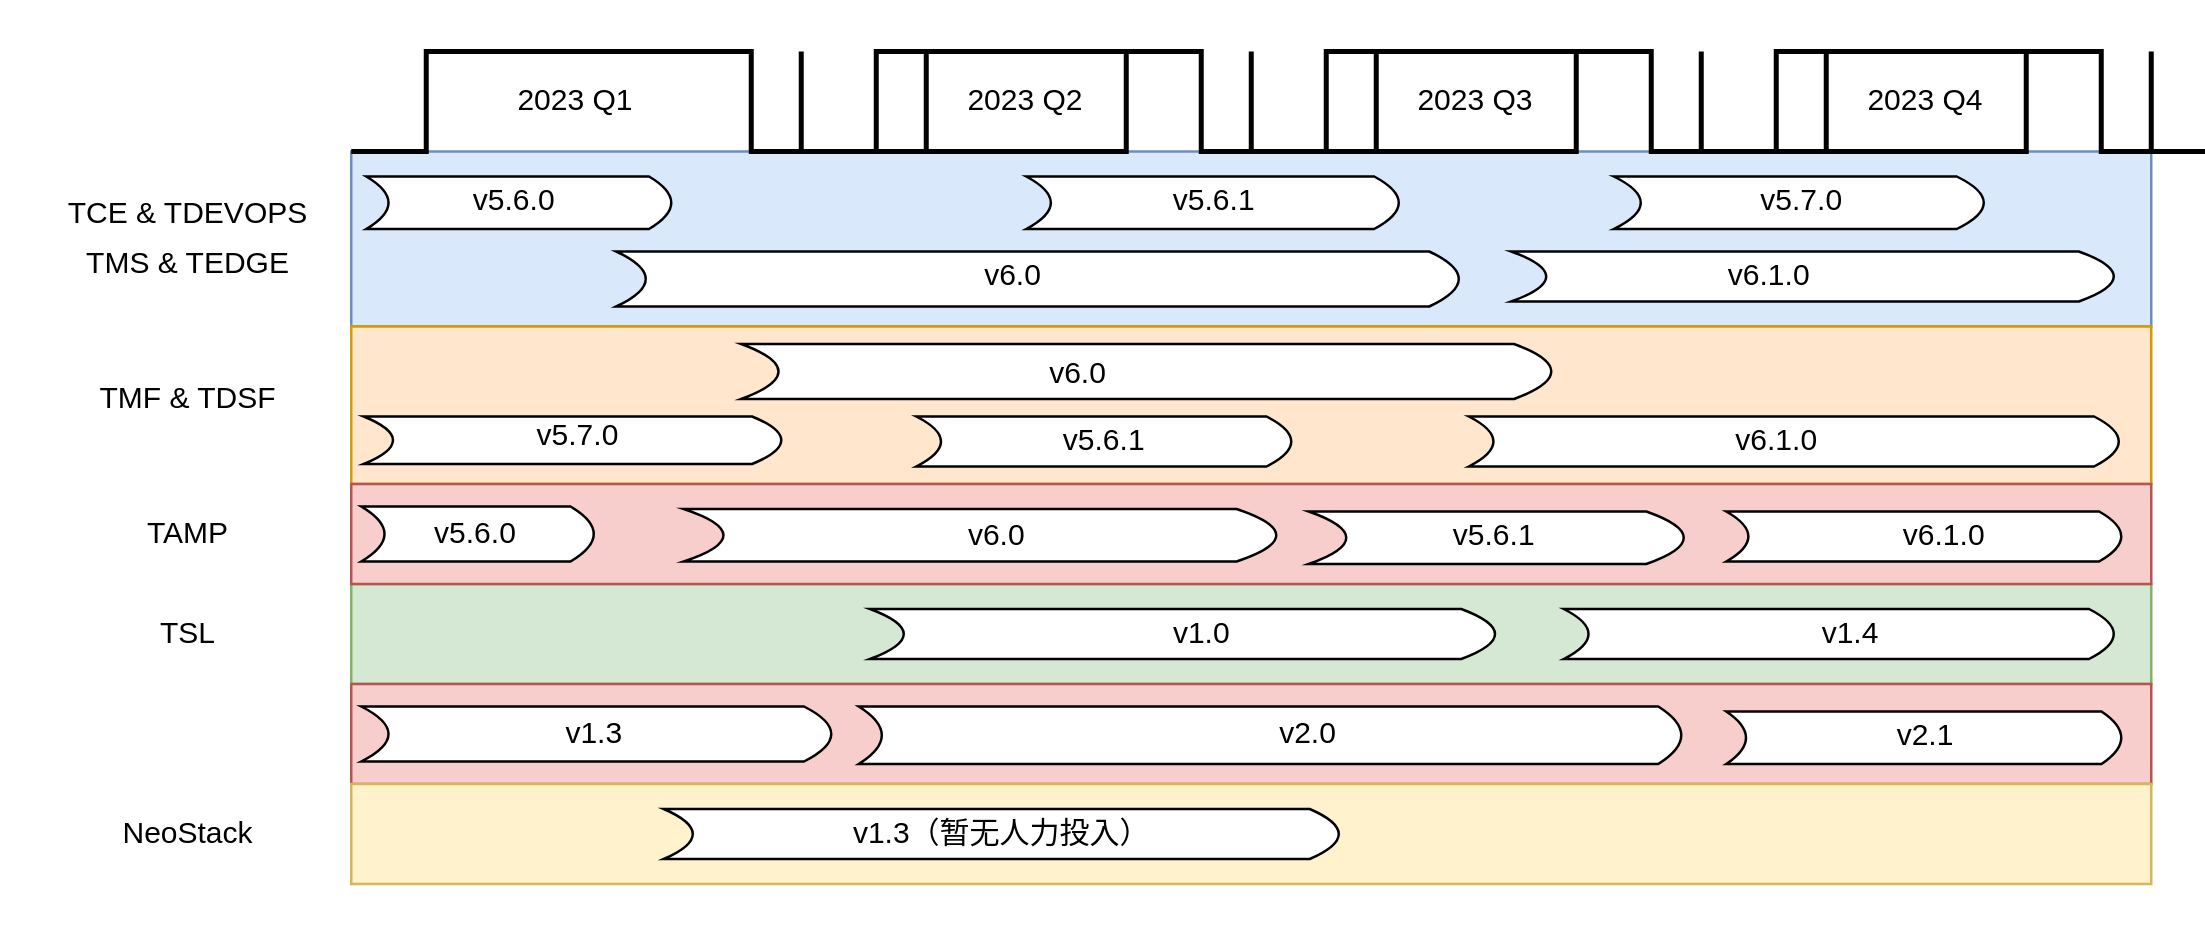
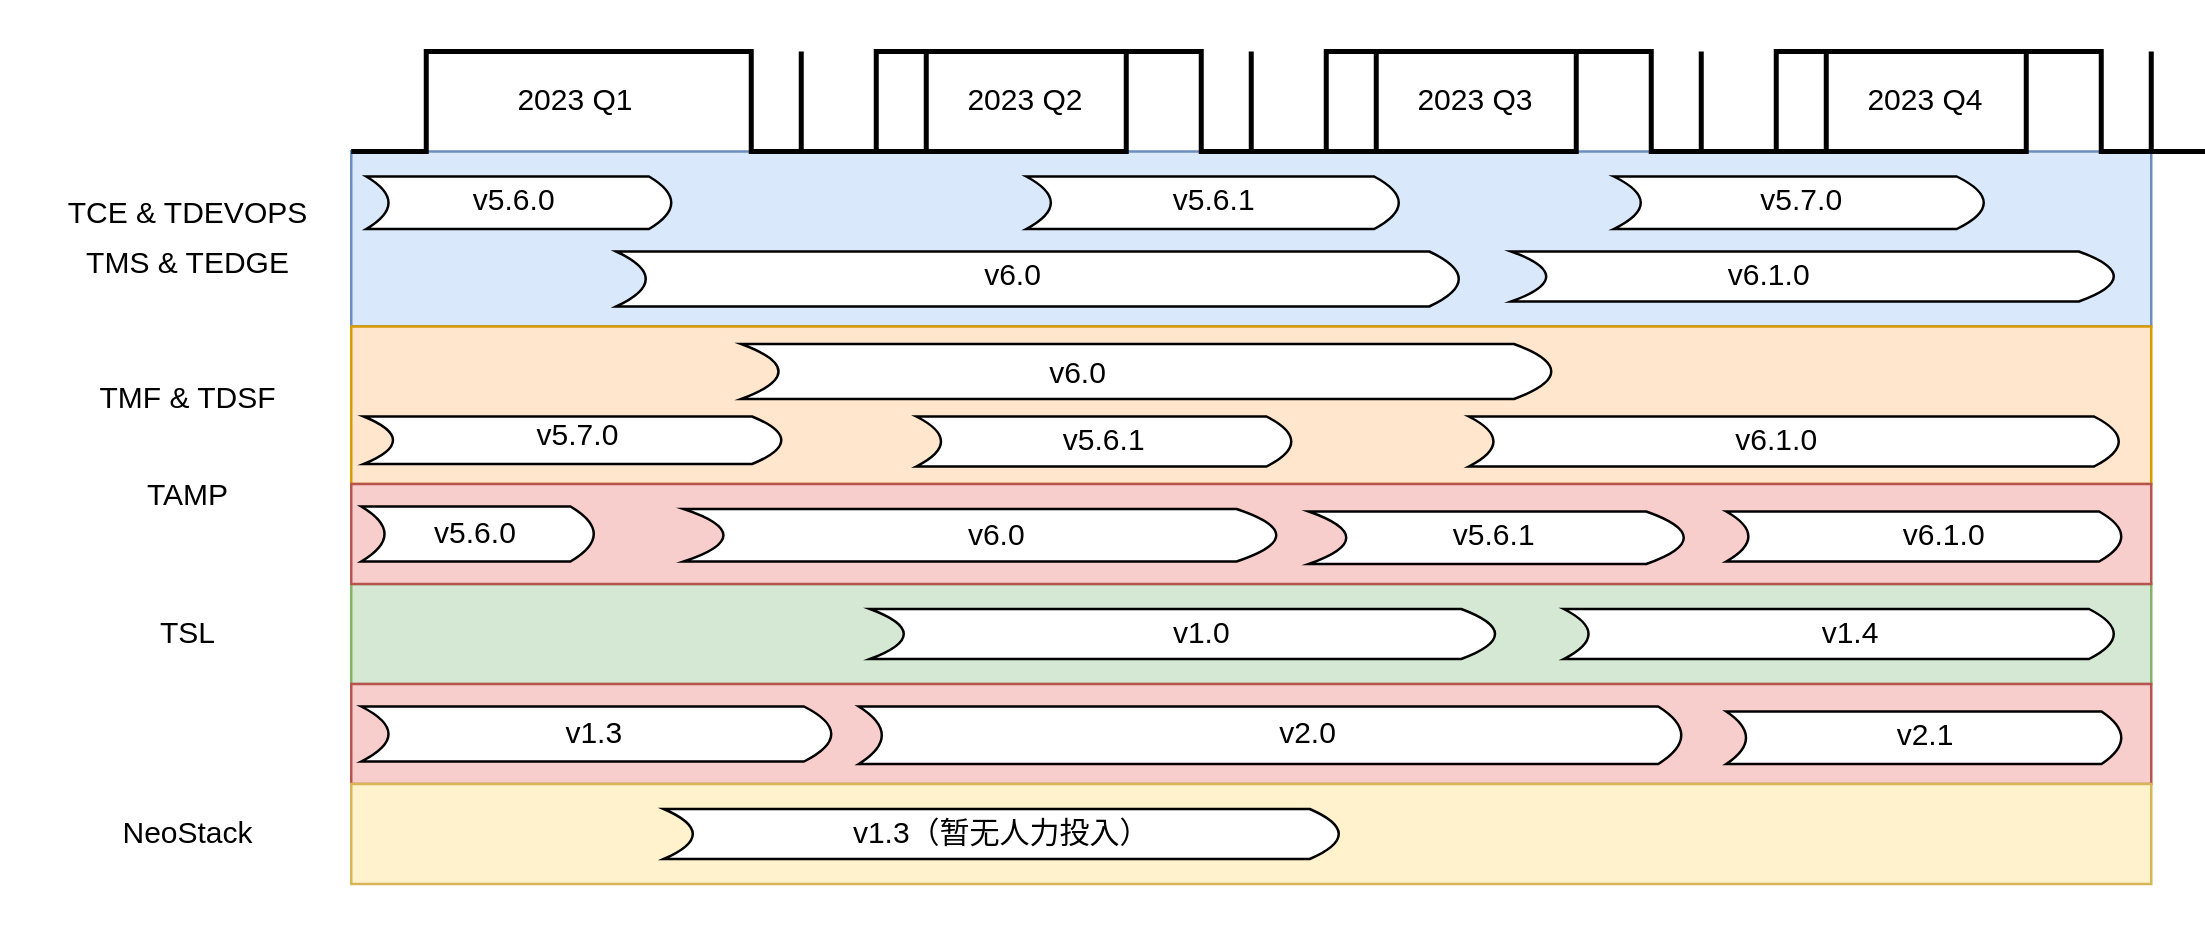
node "TAMP": moved (189, 534) -> (189, 496)
